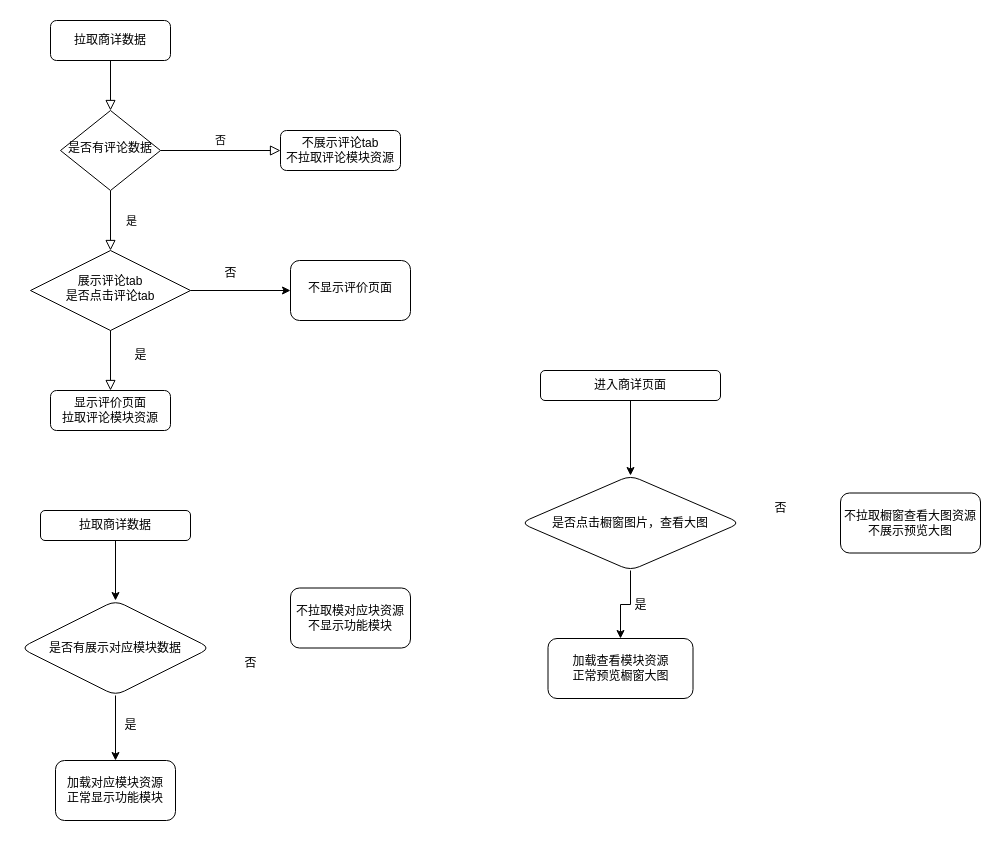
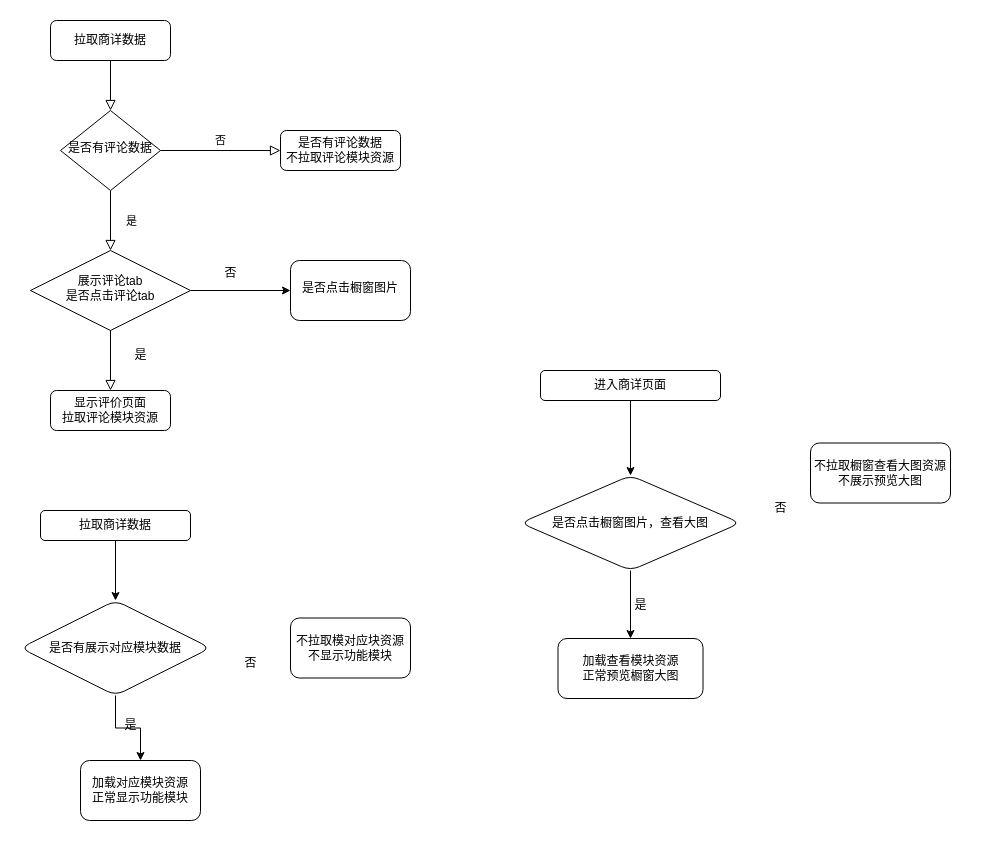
node "不展示评论tab 不拉取评论模块资源": label "不展示评论tab 不拉取评论模块资源" -> "是否有评论数据 不拉取评论模块资源"
node "不显示评价页面": label "不显示评价页面" -> "是否点击橱窗图片"
node "不拉取橱窗查看大图资源 不展示预览大图": moved (911, 523) -> (881, 473)
node "不拉取模对应块资源不显示功能模块": moved (351, 618) -> (351, 648)
node "加载查看模块资源 正常预览橱窗大图": moved (621, 669) -> (631, 669)
node "加载对应模块资源 正常显示功能模块": moved (116, 791) -> (141, 791)
